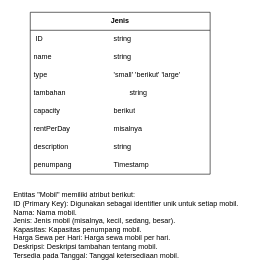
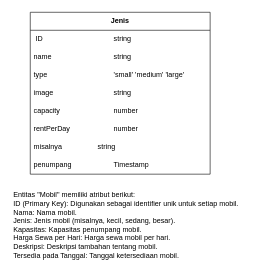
node "type 'small' 'berikut' 'large'": label "type 'small' 'berikut' 'large'" -> "type 'small' 'medium' 'large'"
node "tambahan string": label "tambahan string" -> "image string"
node "capacity berikut": label "capacity berikut" -> "capacity number"
node "rentPerDay misalnya": label "rentPerDay misalnya" -> "rentPerDay number"
node "description string": label "description string" -> "misalnya string"
